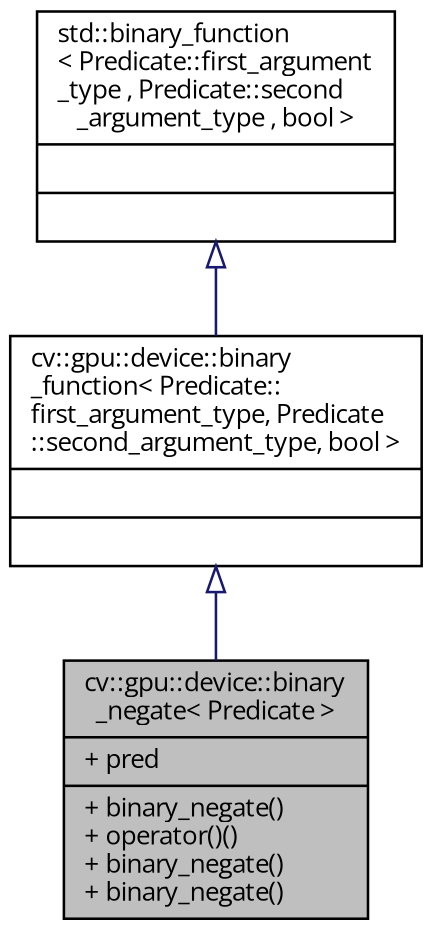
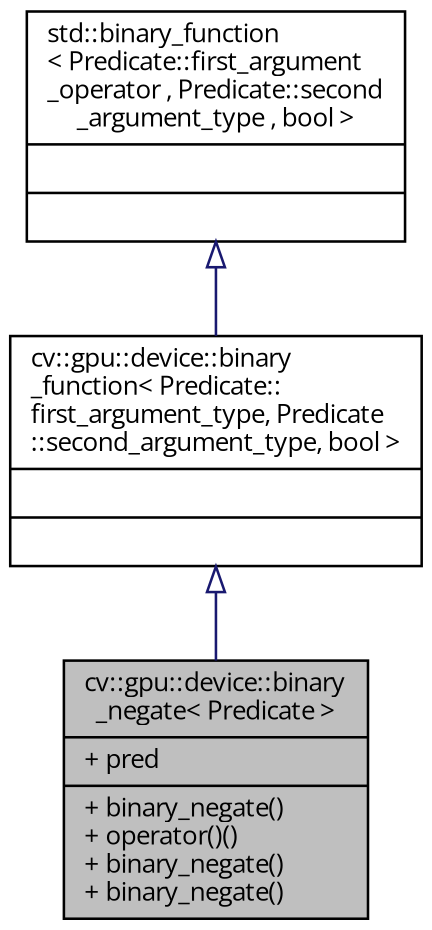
node "std::binary_function": text "_type , Predicate::second" -> "_operator , Predicate::second"
